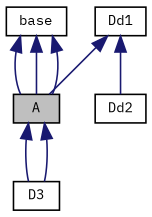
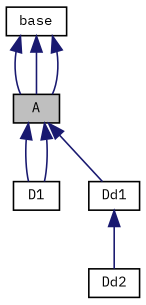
edge "A" -> "Dd1": reversed
node "D3": label "D3" -> "D1"
